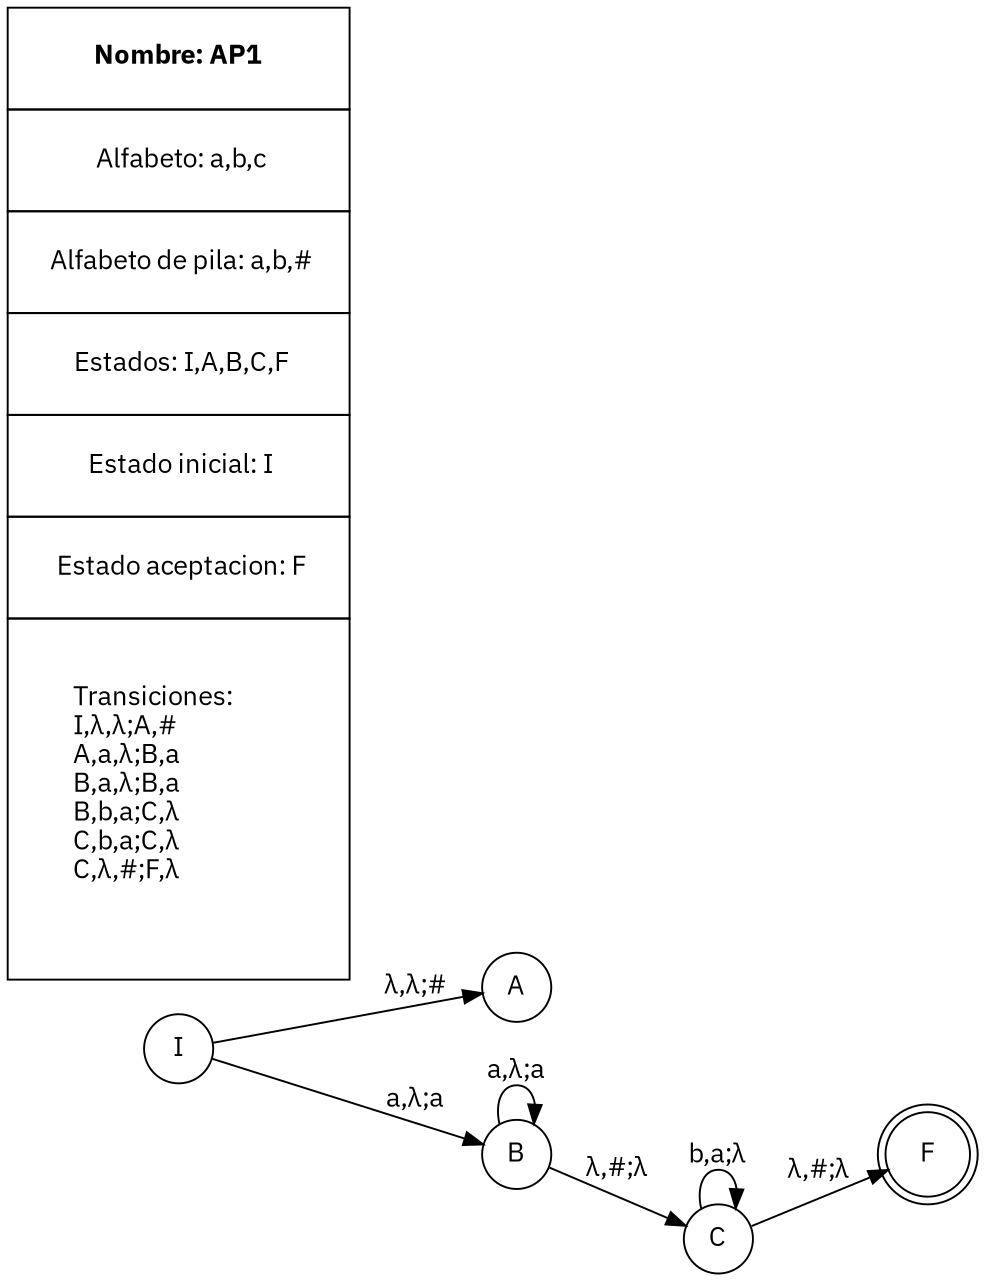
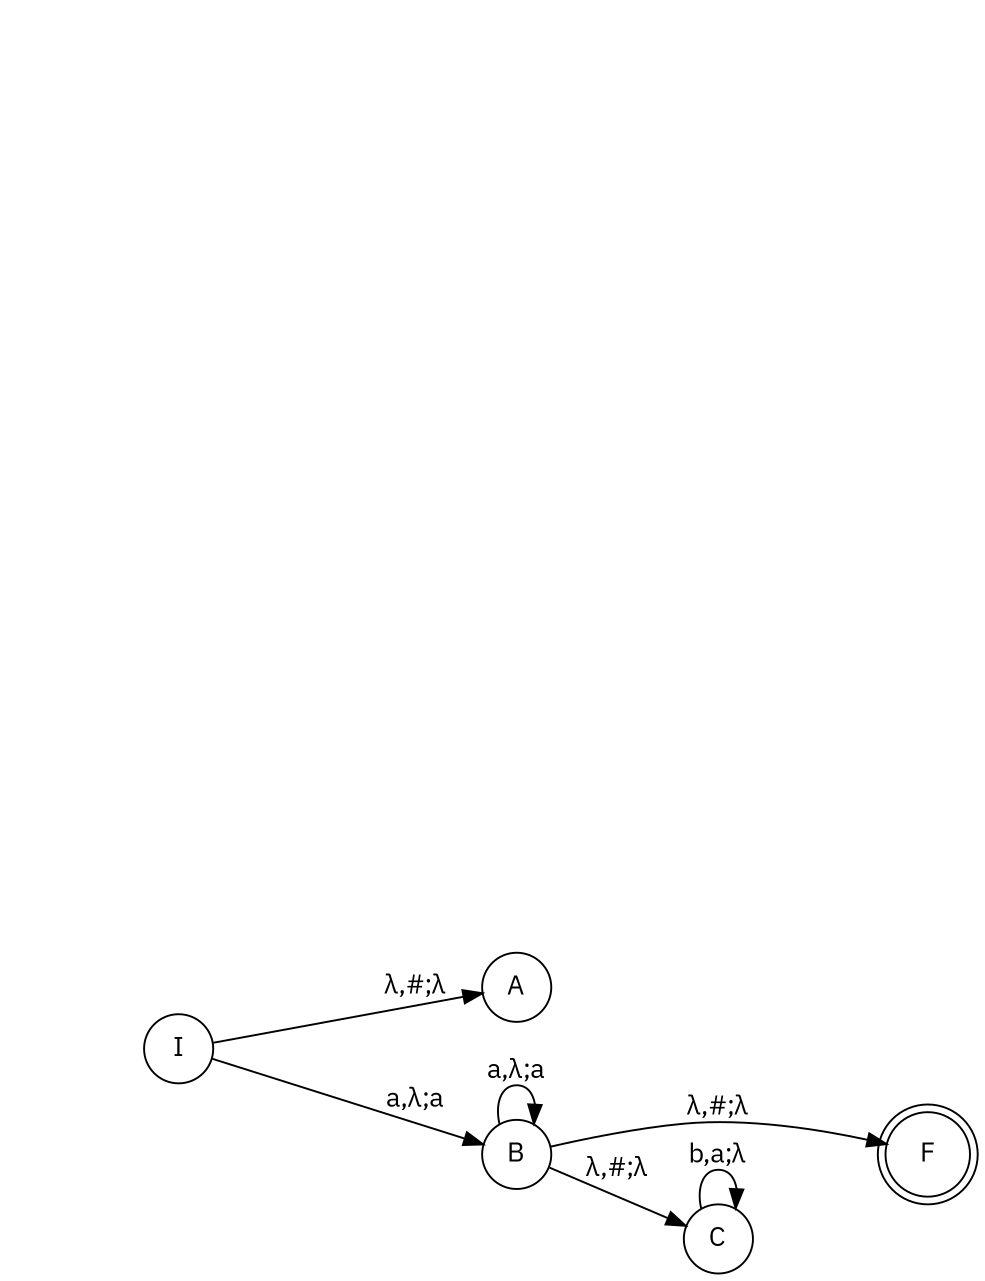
node "Nombre: AP1": removed
edge "I" -> "A": label "λ,λ;#" -> "λ,#;λ"
edge "C" -> "F": now "B" -> "F"
